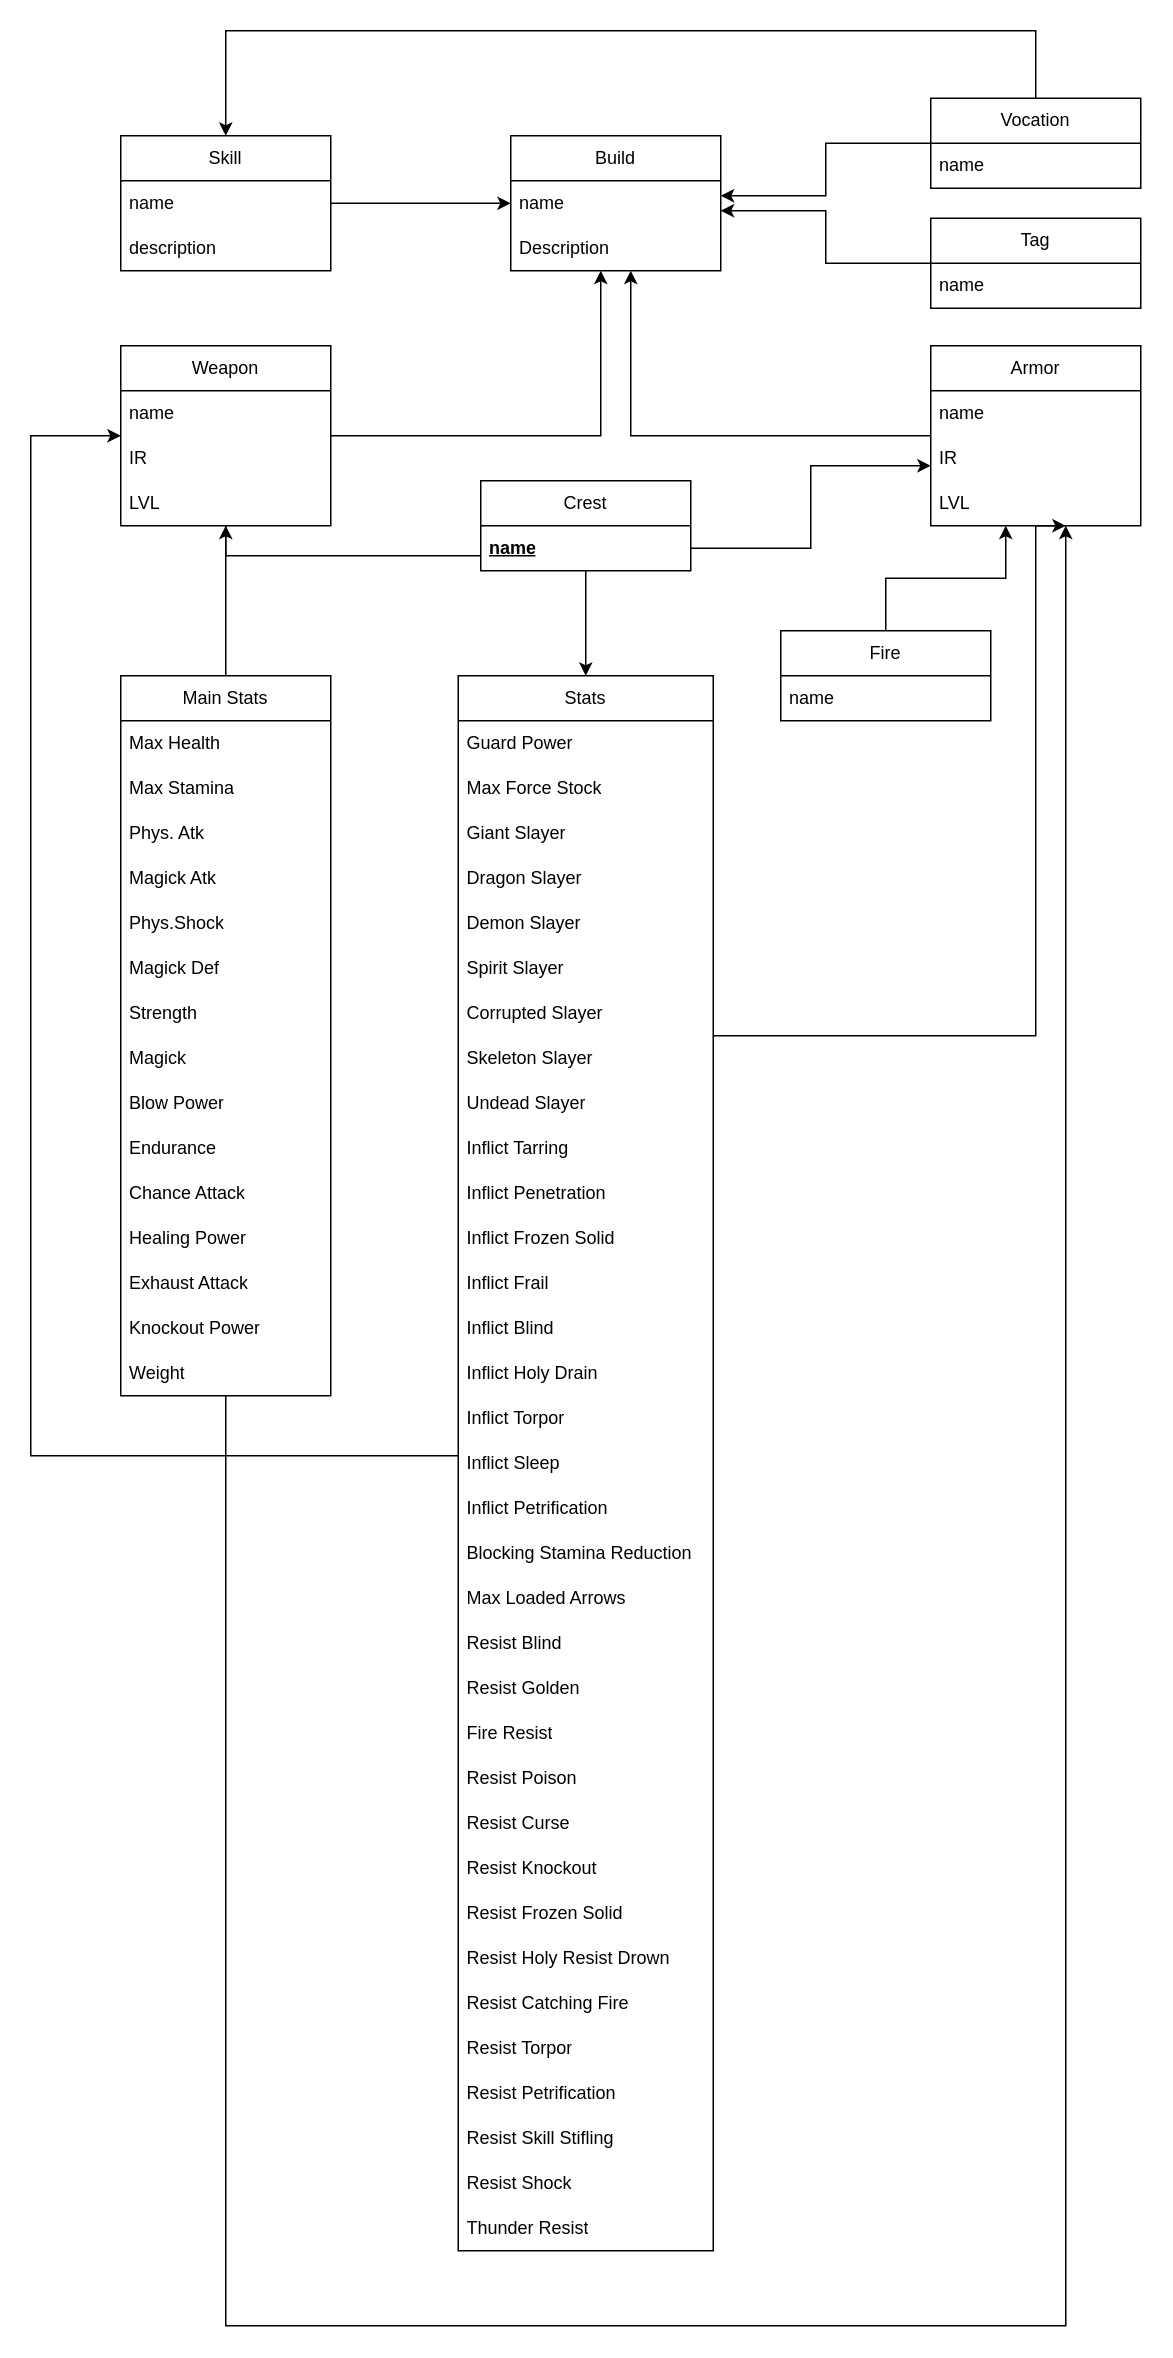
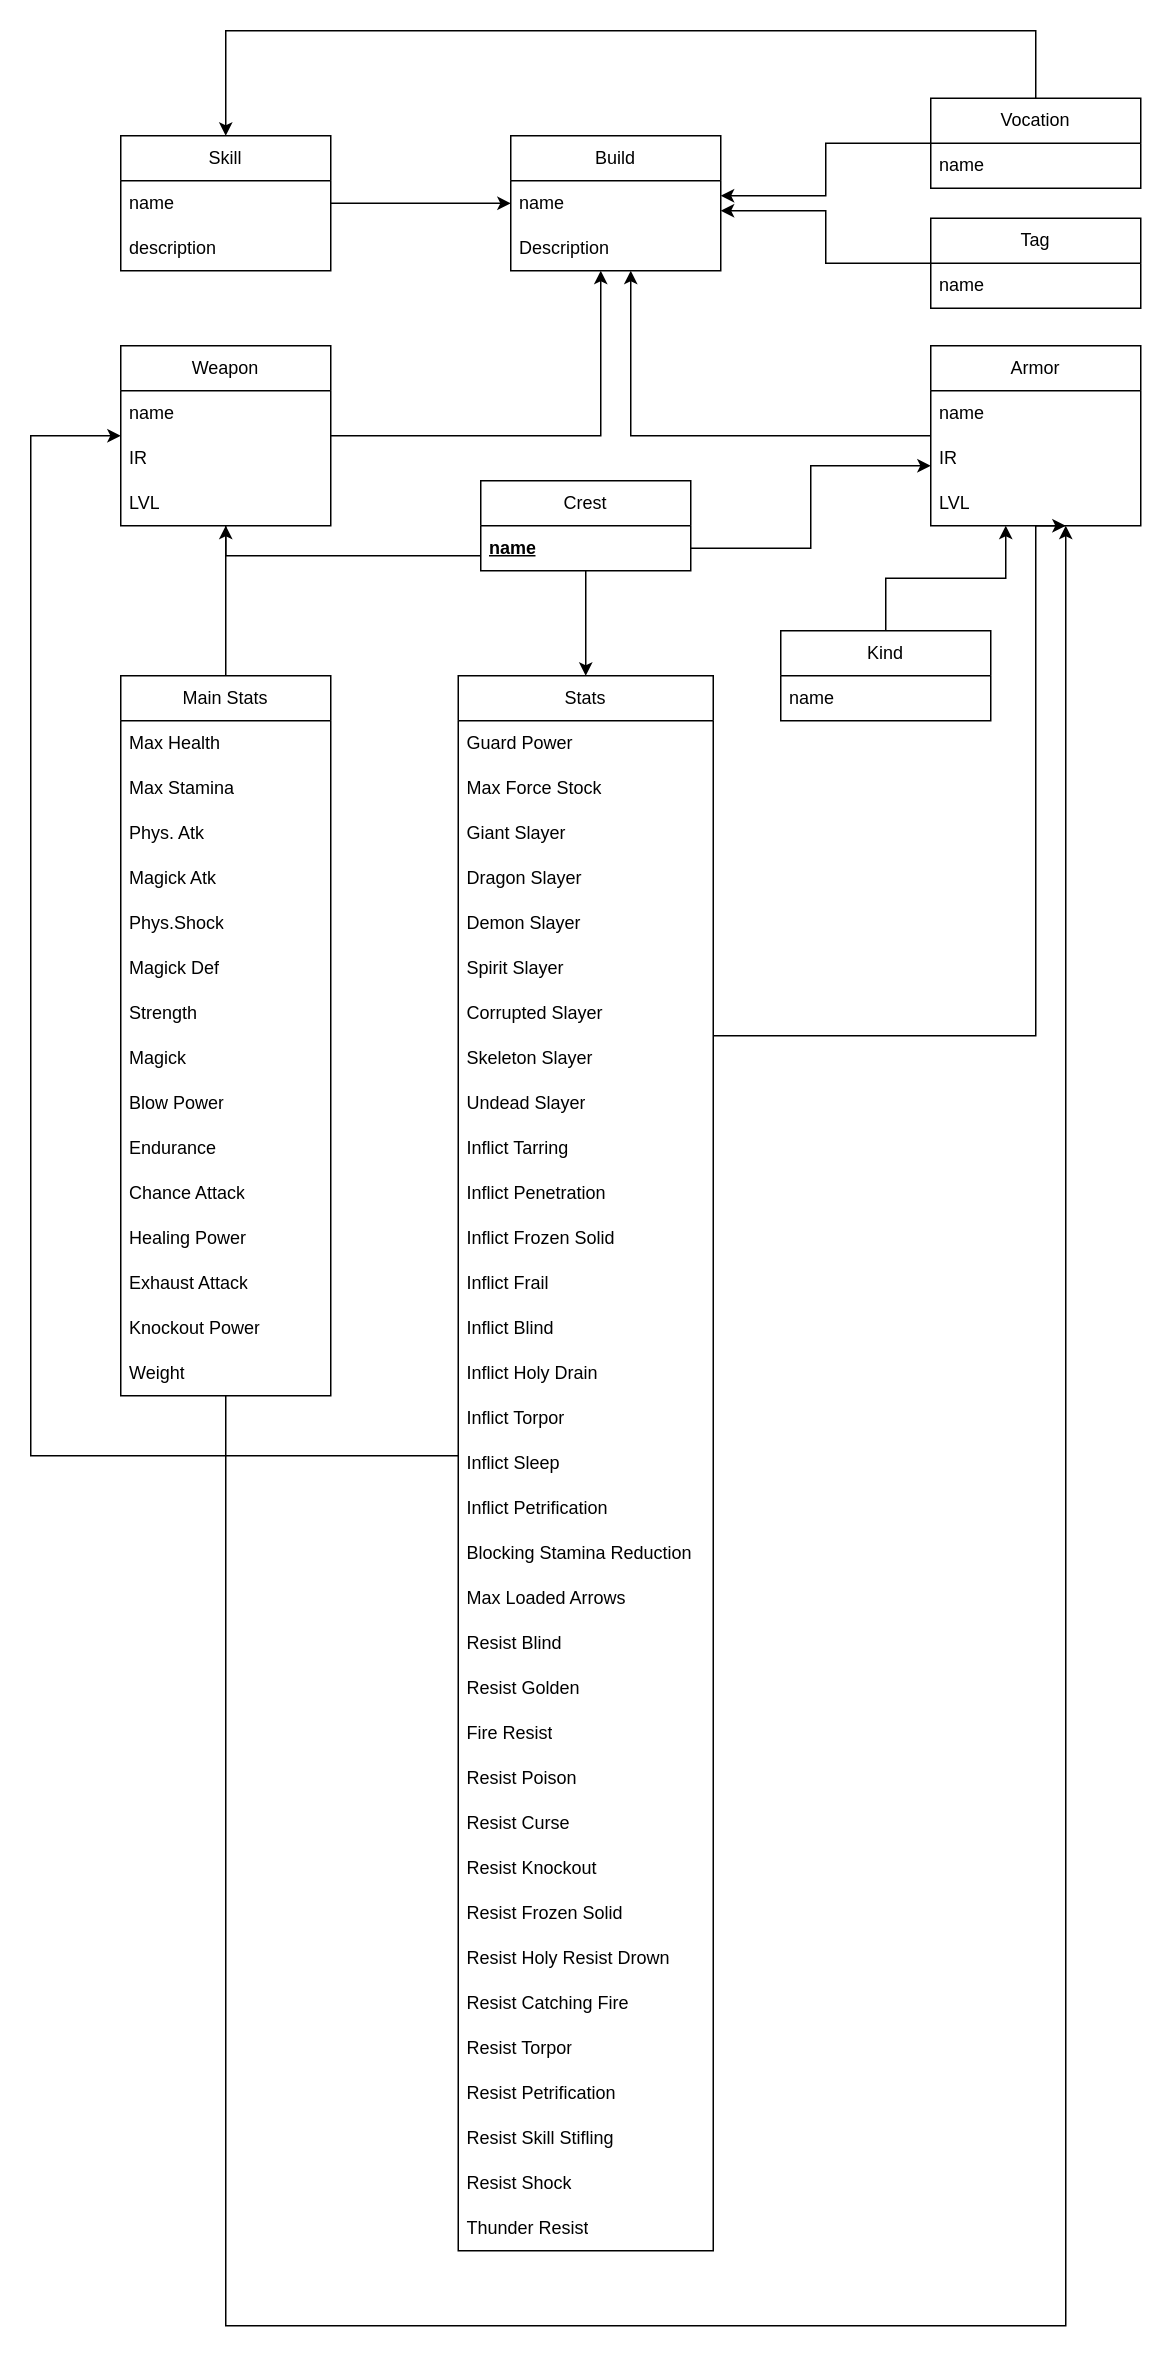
node "Fire": label "Fire" -> "Kind"
